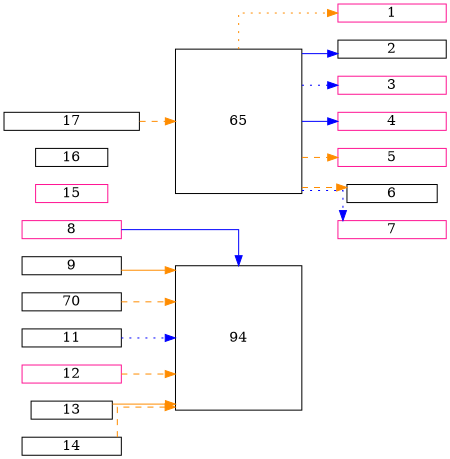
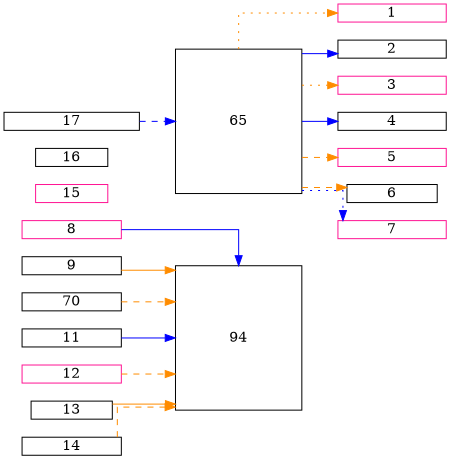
edge "65" -> "3": color blue -> darkorange
edge "17" -> "65": color darkorange -> blue
node "4": color deeppink -> black
edge "11" -> "94": style dotted -> solid
